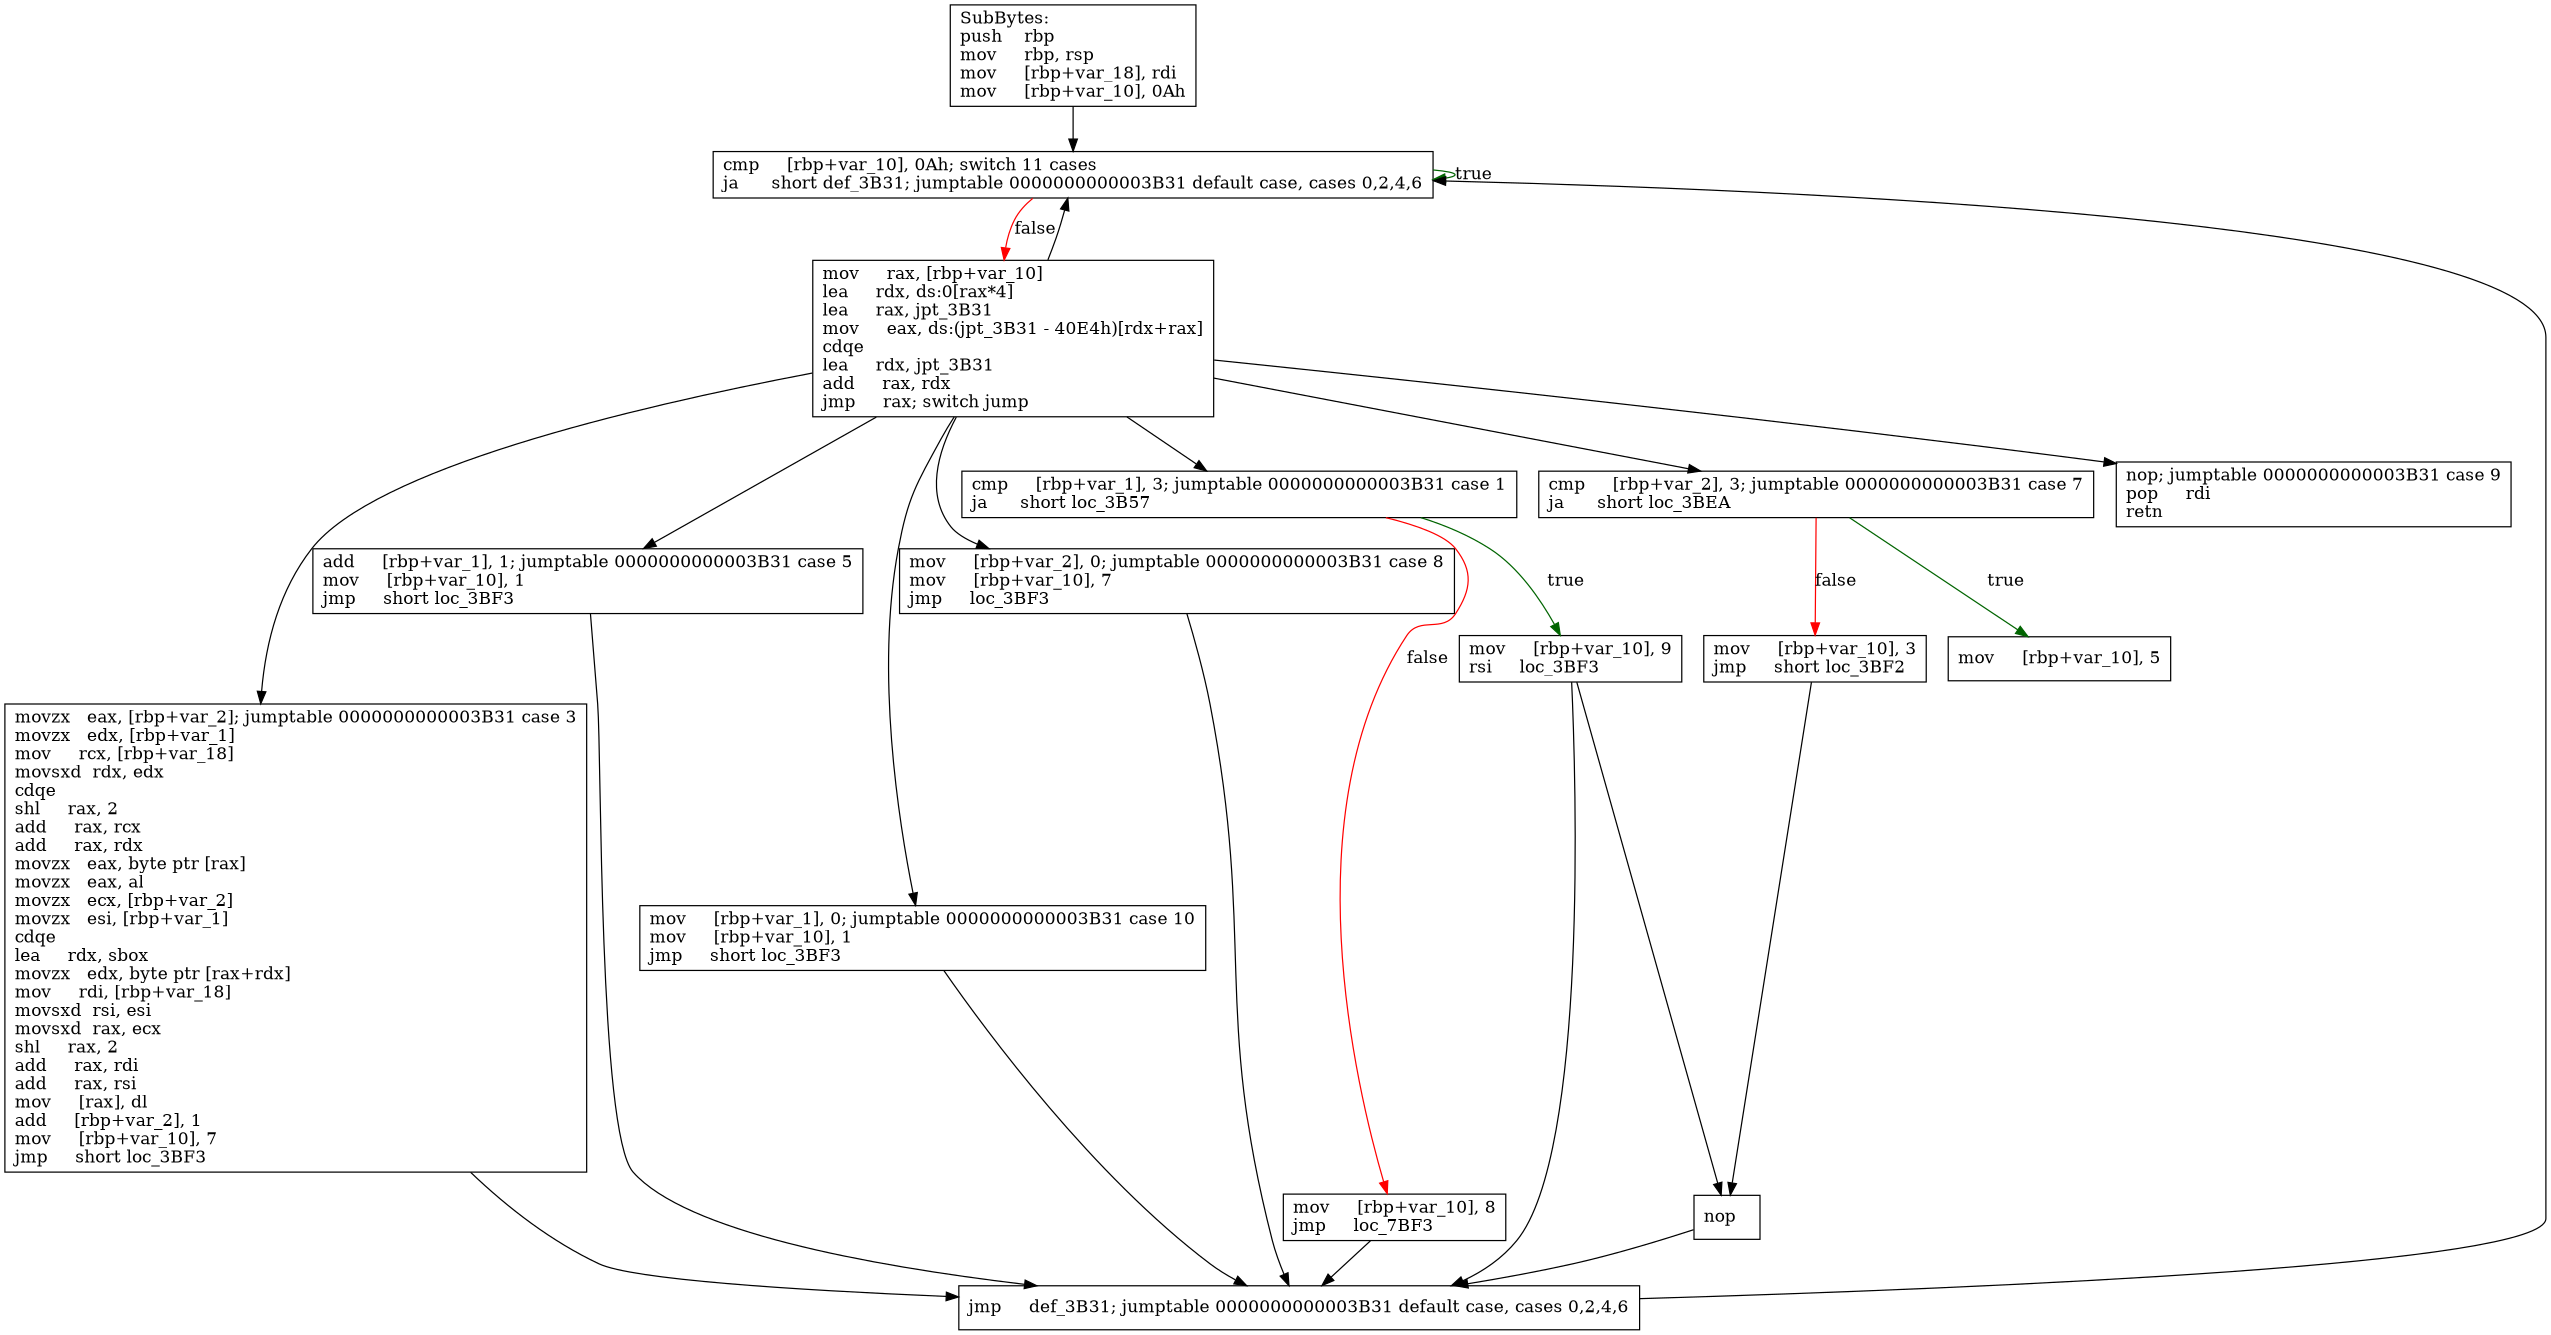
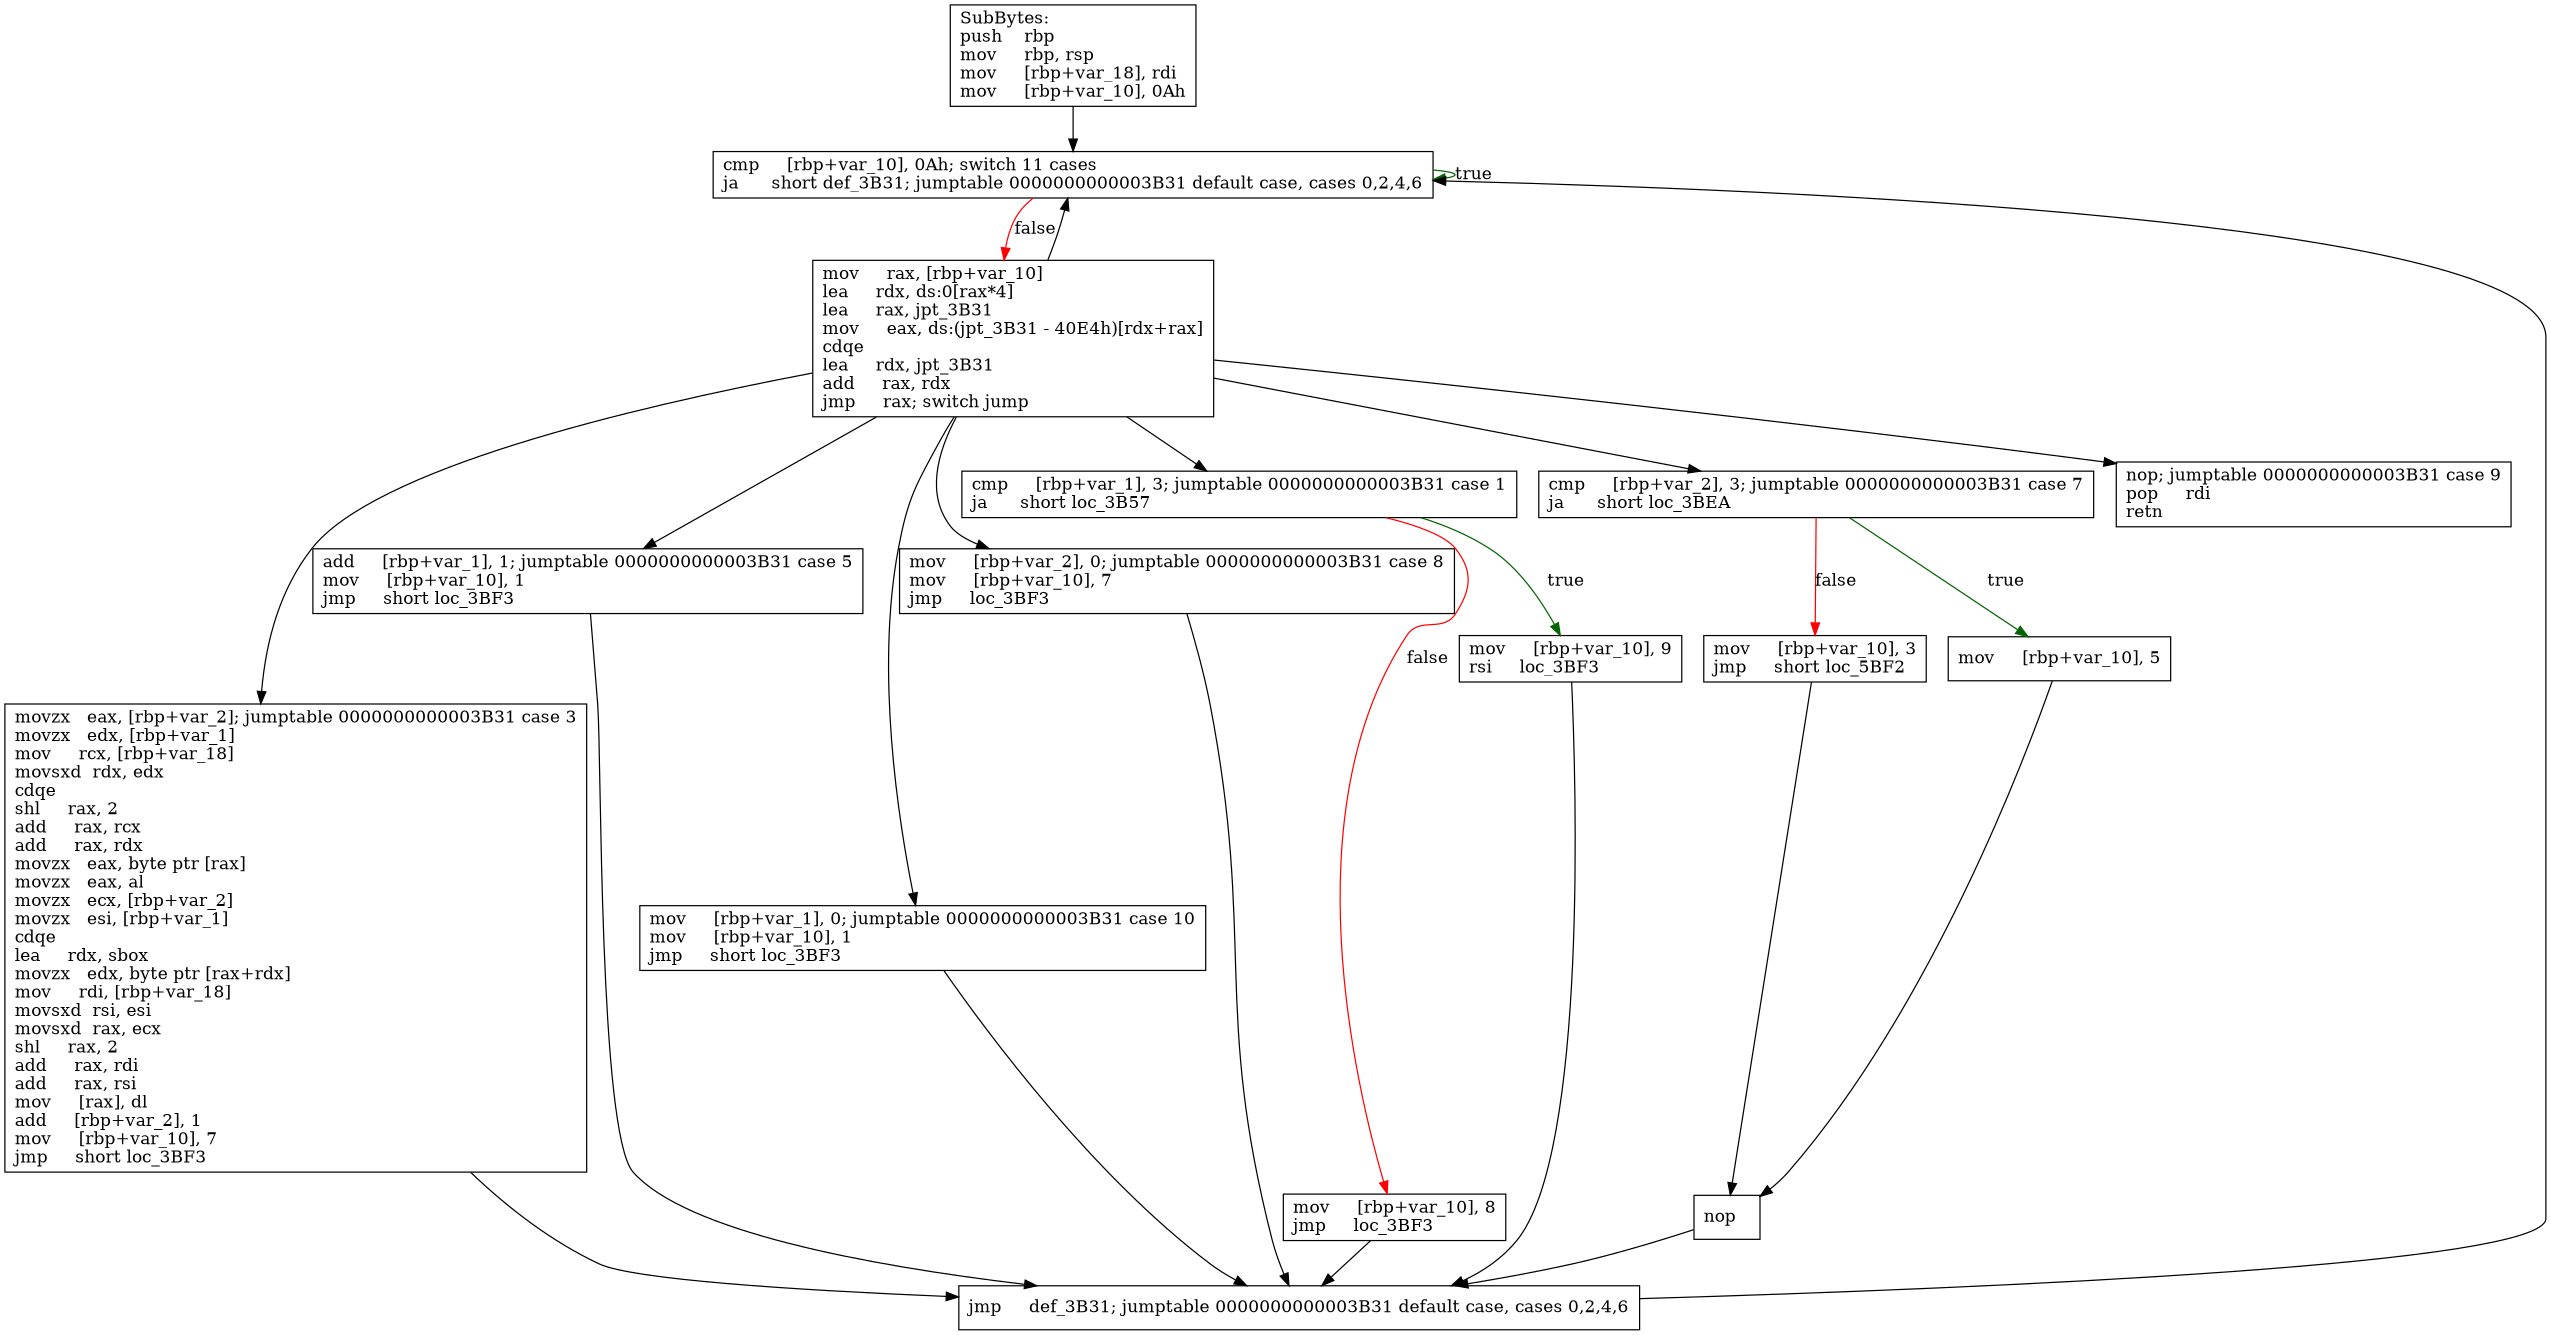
node "mov     [rbp+var_10], 3 jmp     short loc_3BF2": label "mov     [rbp+var_10], 3 jmp     short loc_3BF2" -> "mov     [rbp+var_10], 3 jmp     short loc_5BF2"
edge "mov     [rbp+var_10], 9 rsi     loc_3BF3" -> "nop": now "mov     [rbp+var_10], 5" -> "nop"
node "mov     [rbp+var_10], 8 jmp     loc_7BF3": label "mov     [rbp+var_10], 8 jmp     loc_7BF3" -> "mov     [rbp+var_10], 8 jmp     loc_3BF3"
